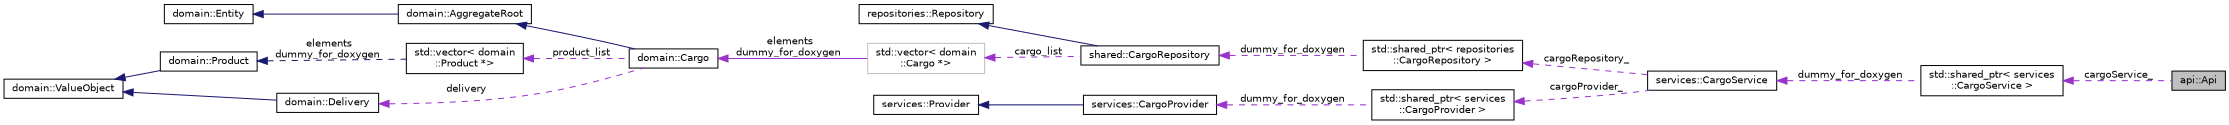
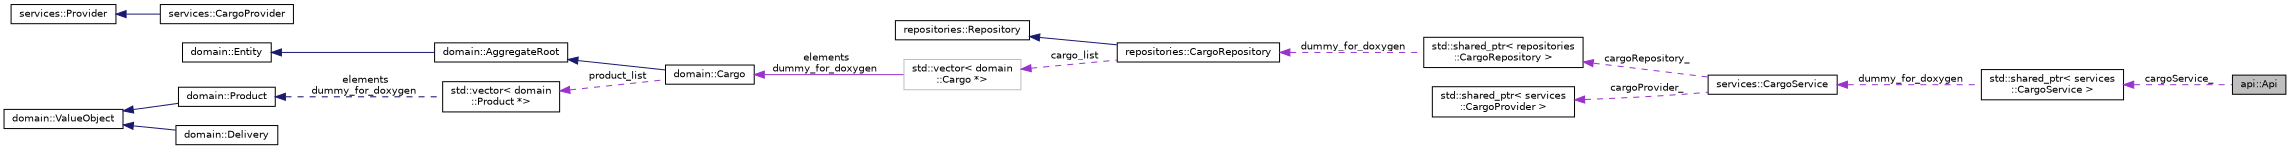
node "shared::CargoRepository": label "shared::CargoRepository" -> "repositories::CargoRepository"
edge "domain::Cargo" -> "domain::Delivery": removed, label "delivery"
edge "std::shared_ptr< services ::CargoProvider >" -> "services::CargoProvider": removed, label "dummy_for_doxygen"
